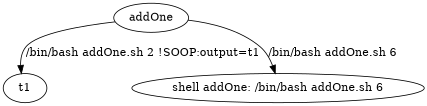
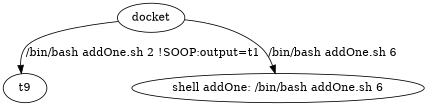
node "addOne": label "addOne" -> "docket"
node "t1": label "t1" -> "t9"
